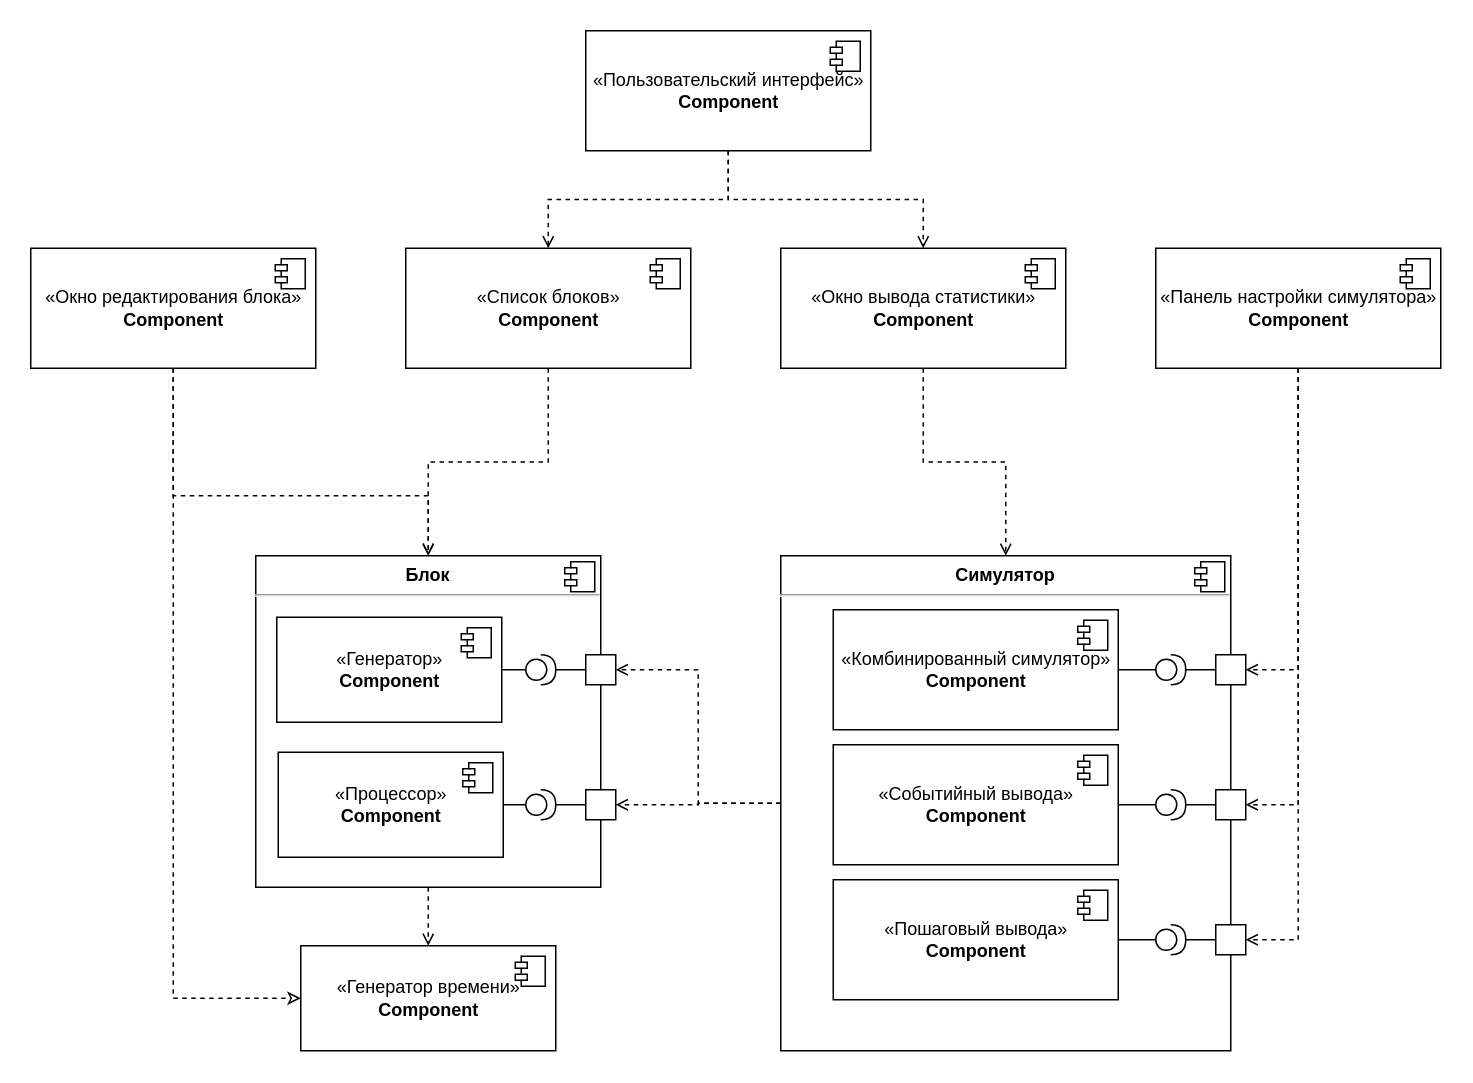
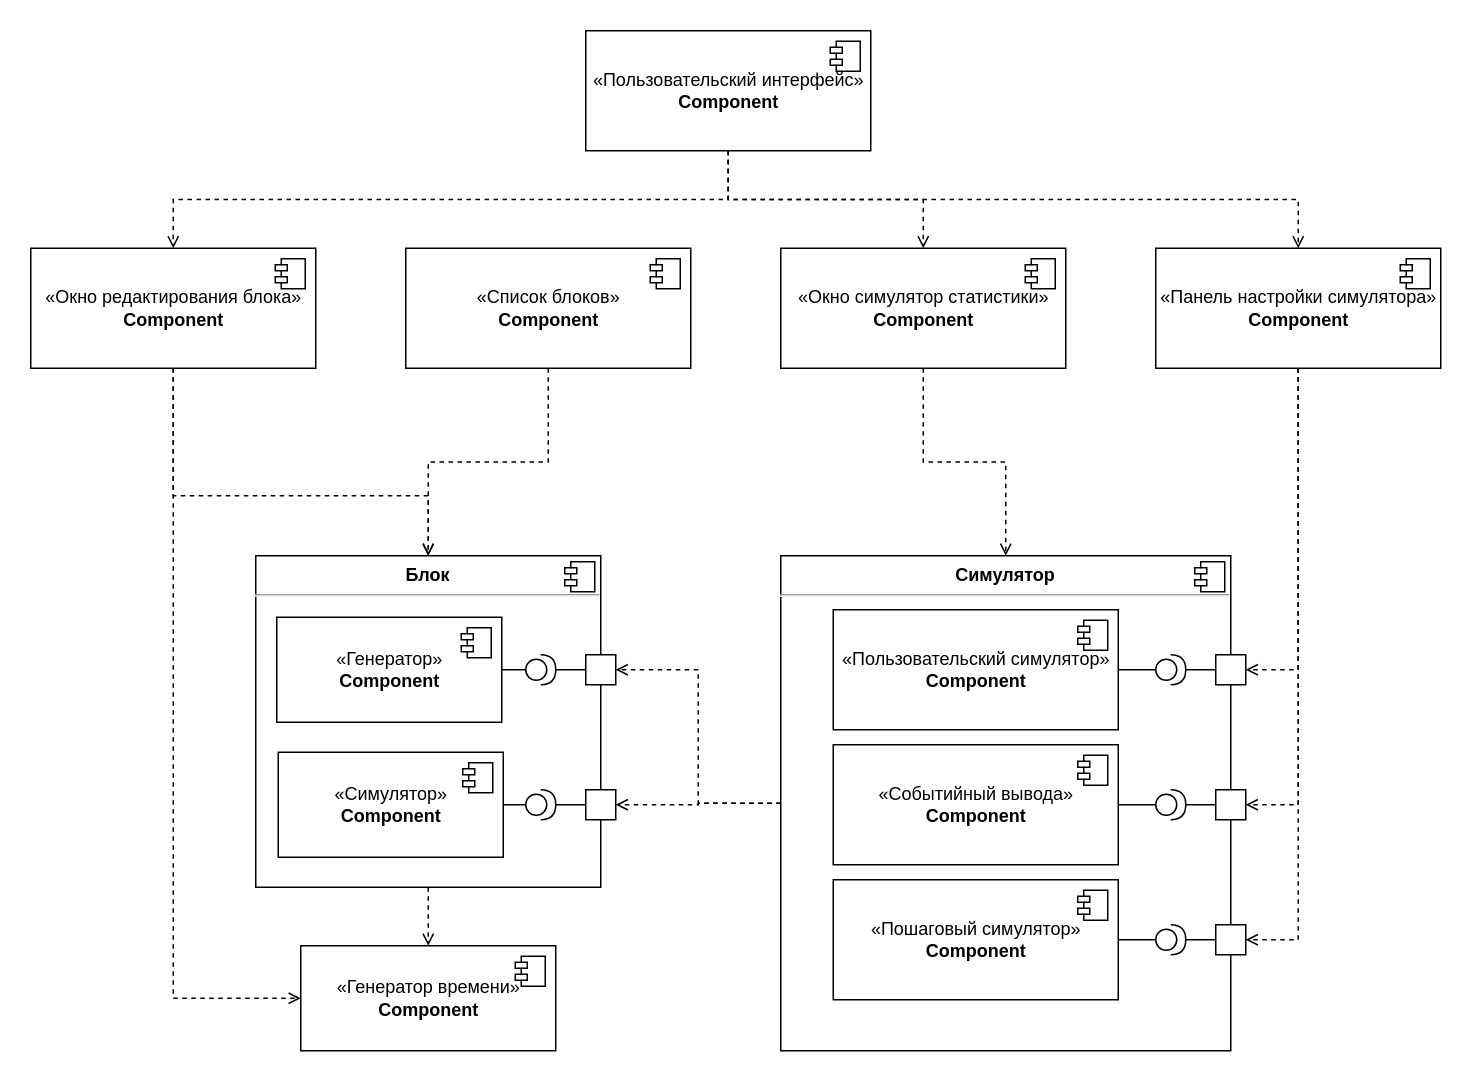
edge "«Пользовательский интерфейс» Component" -> "«Окно редактирования блока» Component": added
edge "«Пользовательский интерфейс» Component" -> "«Панель настройки симулятора» Component": added
edge "«Пользовательский интерфейс» Component" -> "«Список блоков» Component": removed
node "«Окно вывода статистики» Component": label "«Окно вывода статистики» Component" -> "«Окно симулятор статистики» Component"
node "«Комбинированный симулятор» Component": label "«Комбинированный симулятор» Component" -> "«Пользовательский симулятор» Component"
node "«Процессор» Component": label "«Процессор» Component" -> "«Симулятор» Component"
node "«Пошаговый вывода» Component": label "«Пошаговый вывода» Component" -> "«Пошаговый симулятор» Component"
edge "«Окно редактирования блока» Component" -> "«Генератор времени» Component": arrowhead classic -> open
